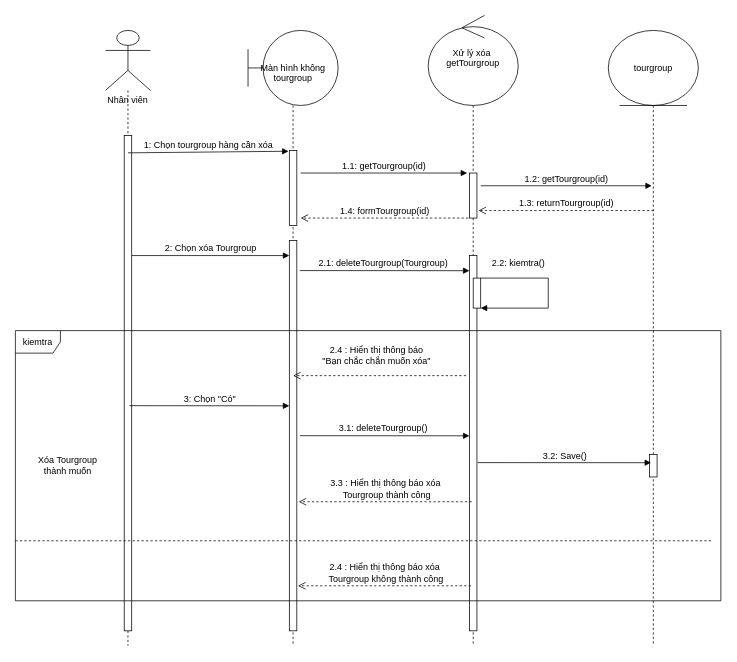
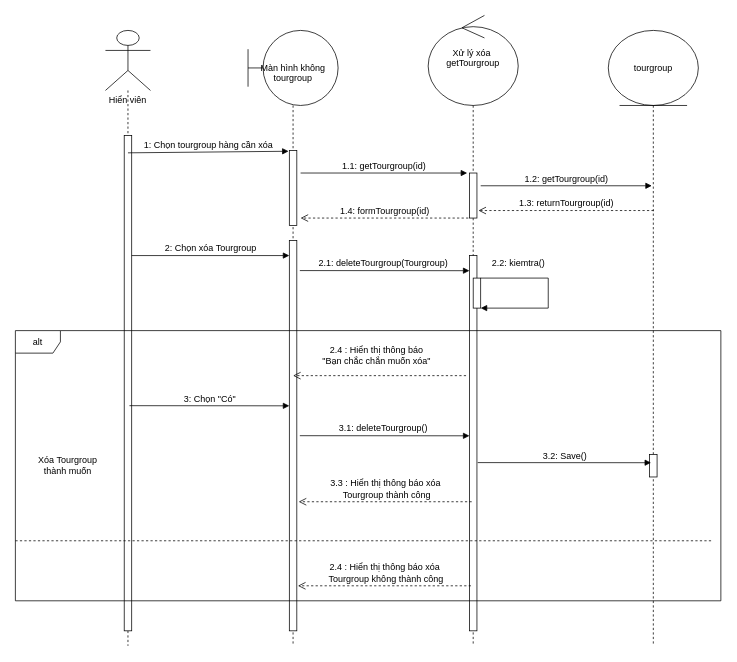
node "Nhân viên": label "Nhân viên" -> "Hiển viên"
node "kiemtra": label "kiemtra" -> "alt"
